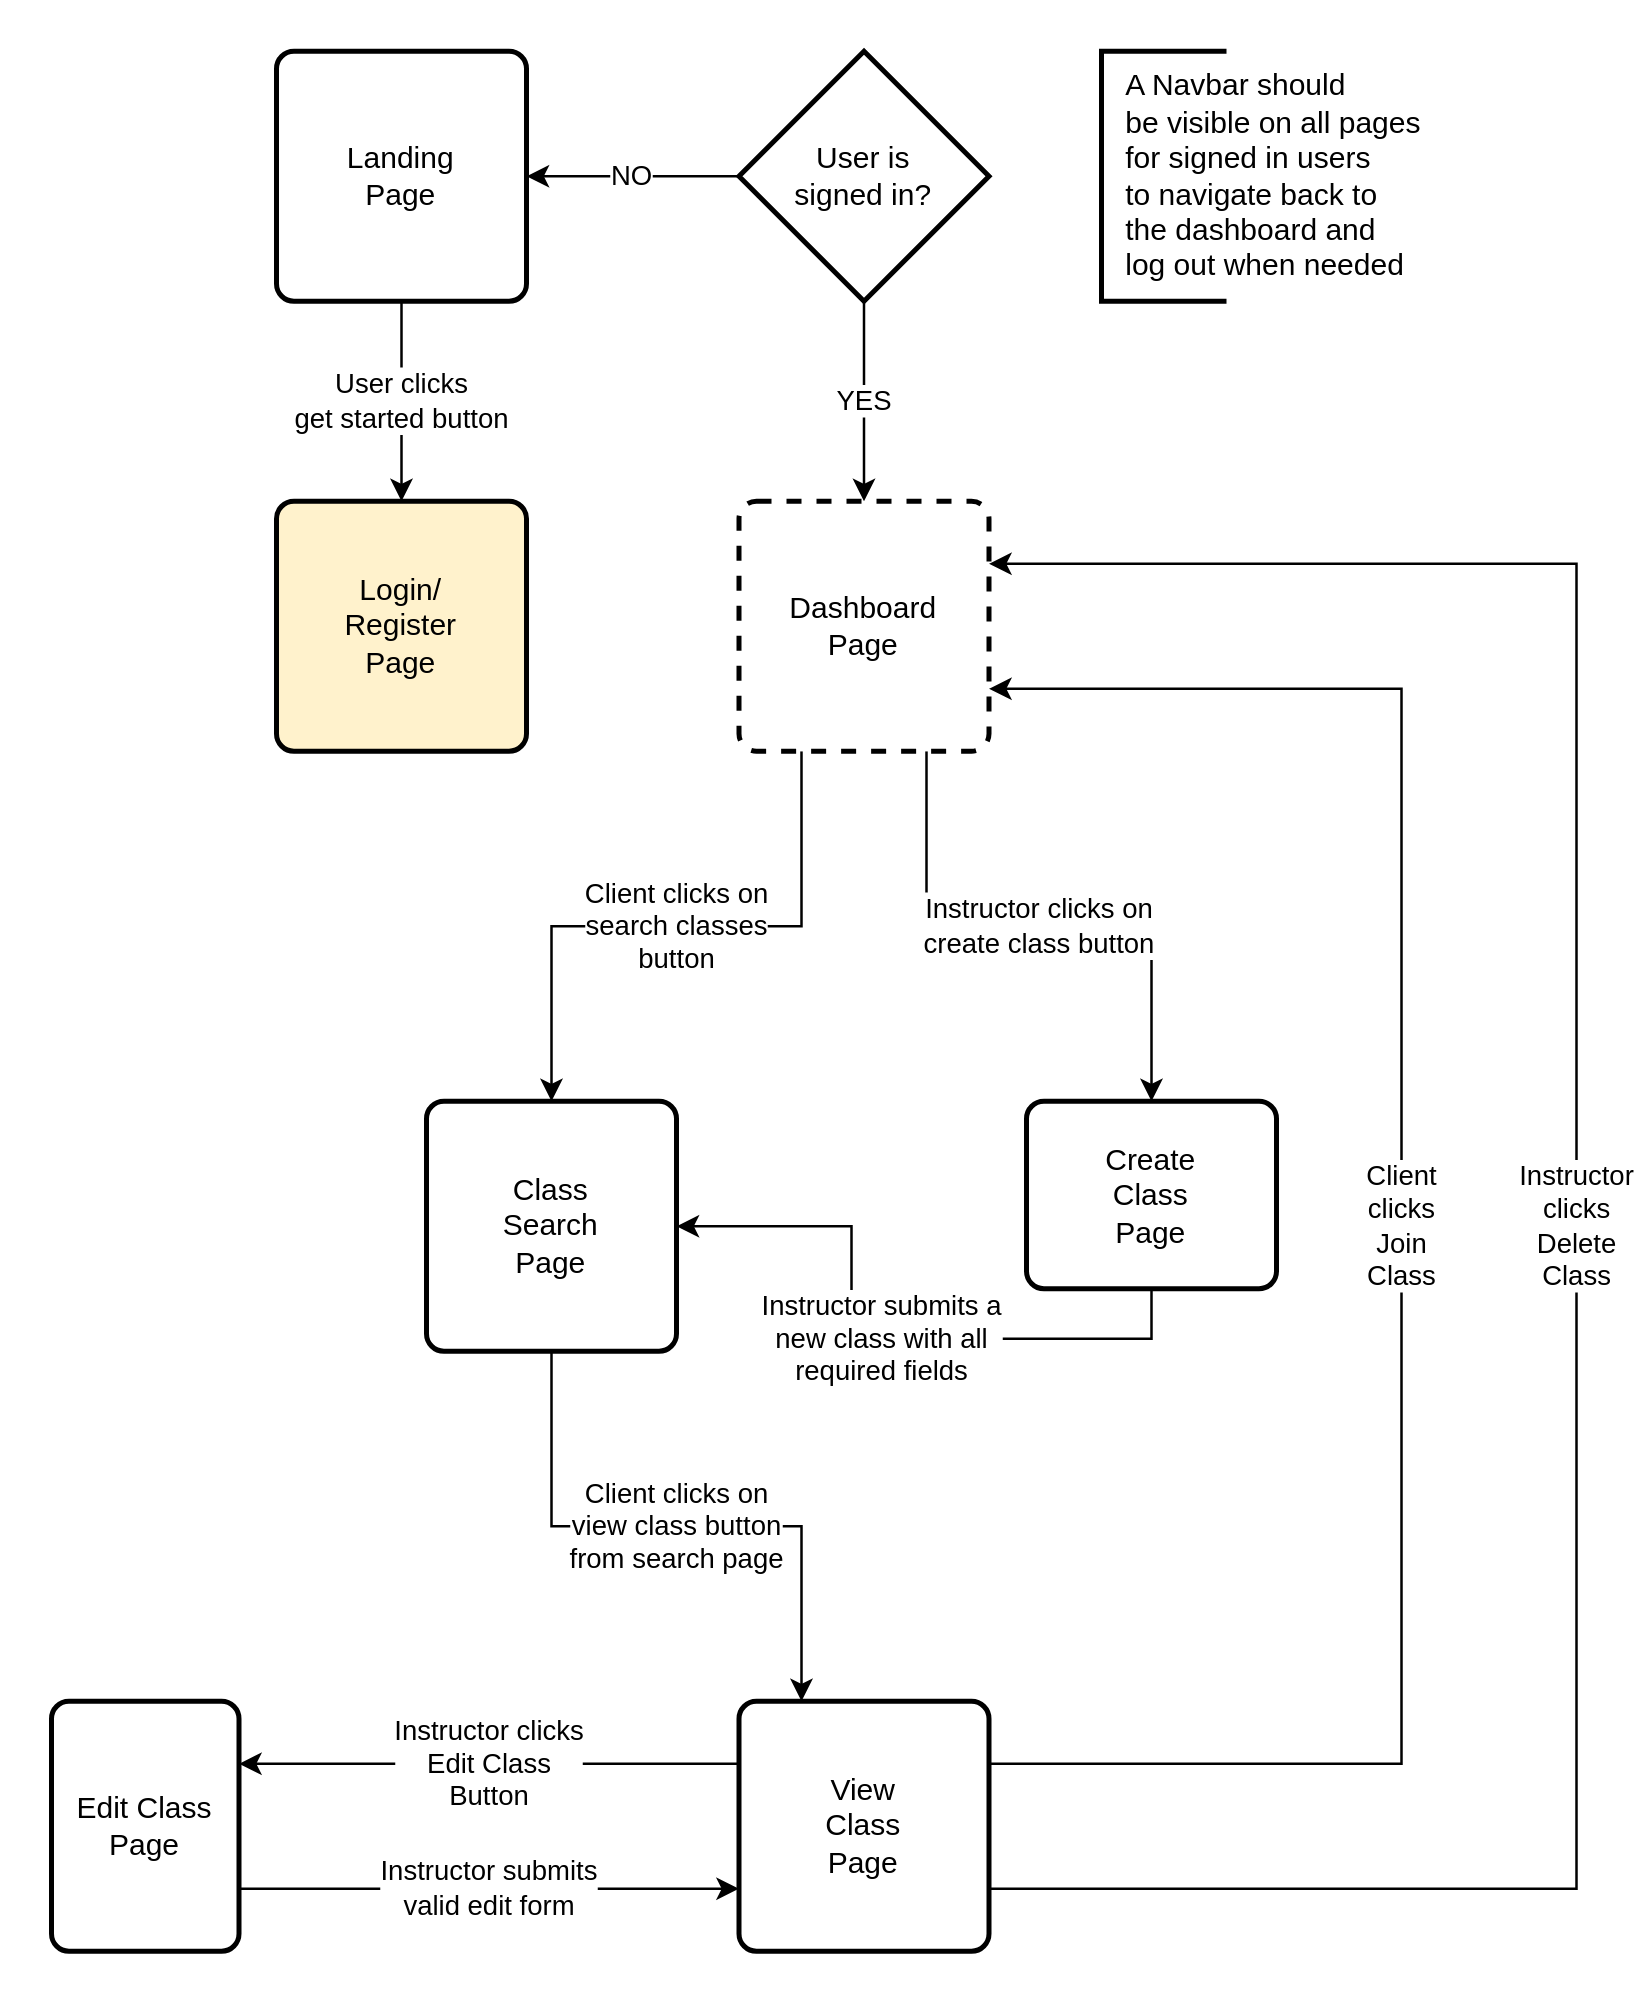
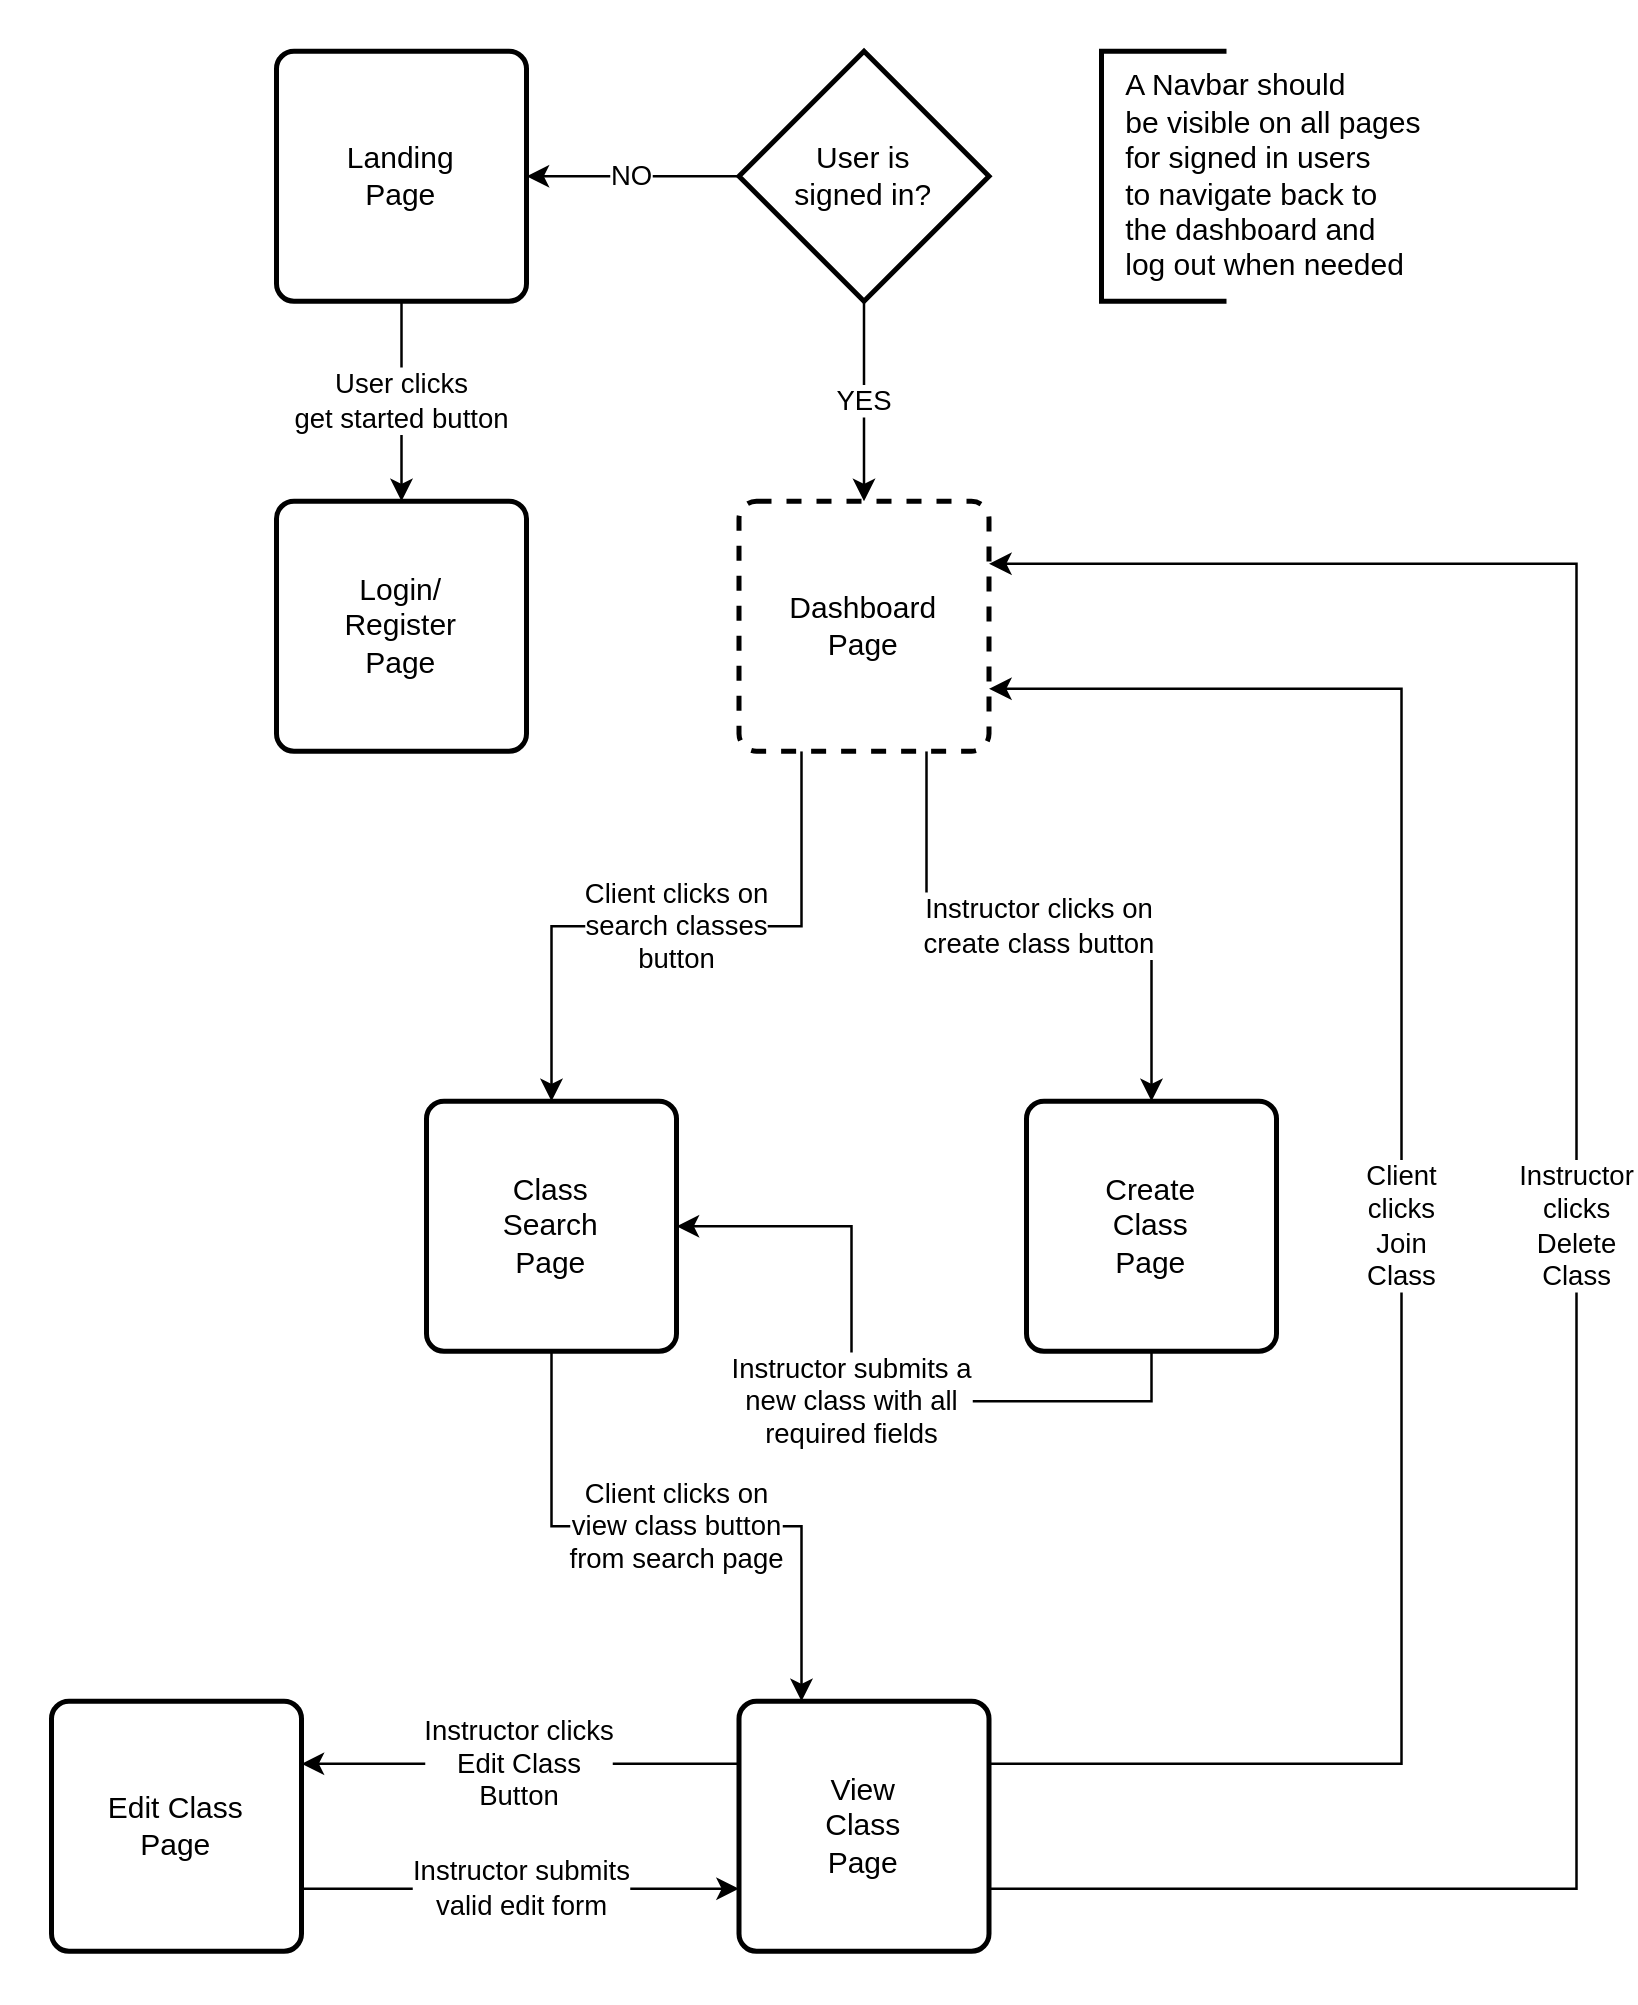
node "Login/ Register Page": fillcolor #fff2cc -> #ffffff
node "Create Class Page": size 250x188 -> 250x250
node "Edit Class Page": size 188x250 -> 250x250
